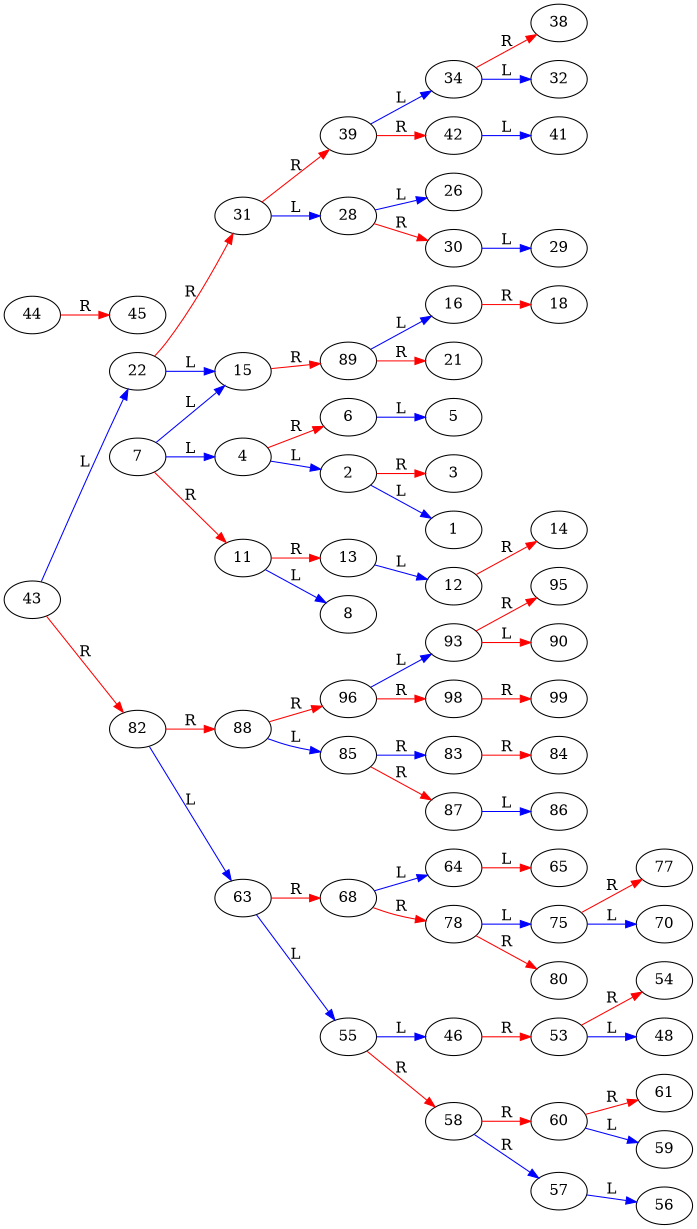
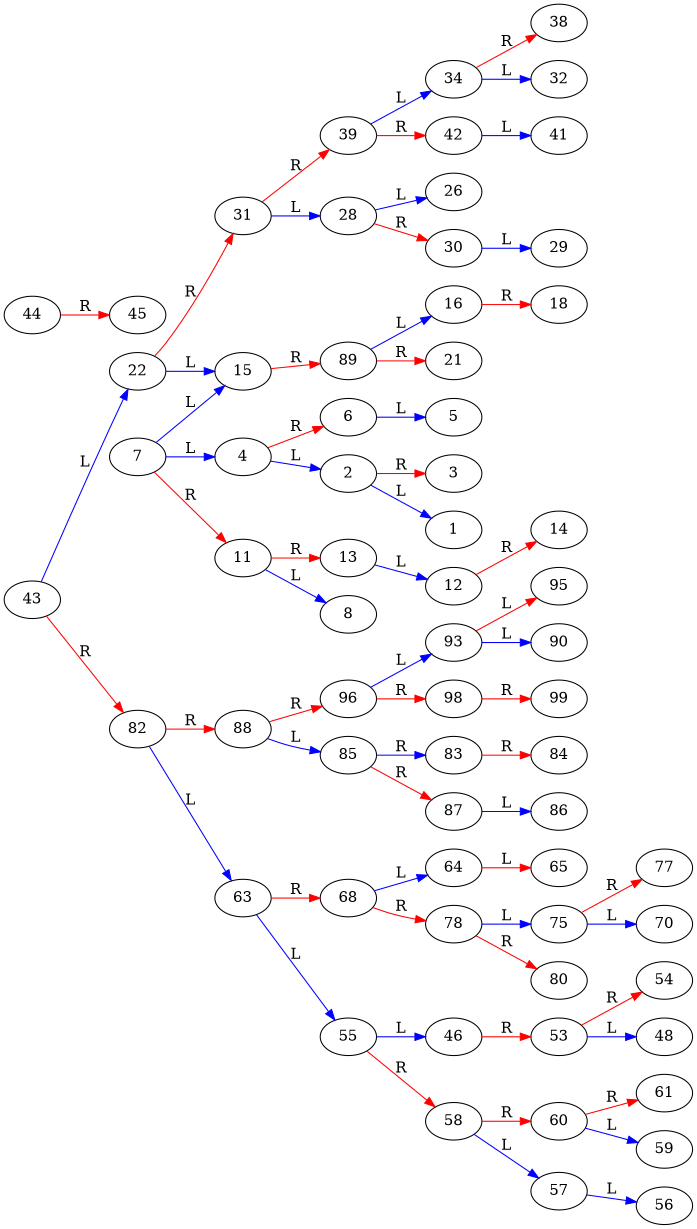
edge "93" -> "95": label "R" -> "L"
edge "93" -> "90": color red -> blue
edge "58" -> "57": label "R" -> "L"
